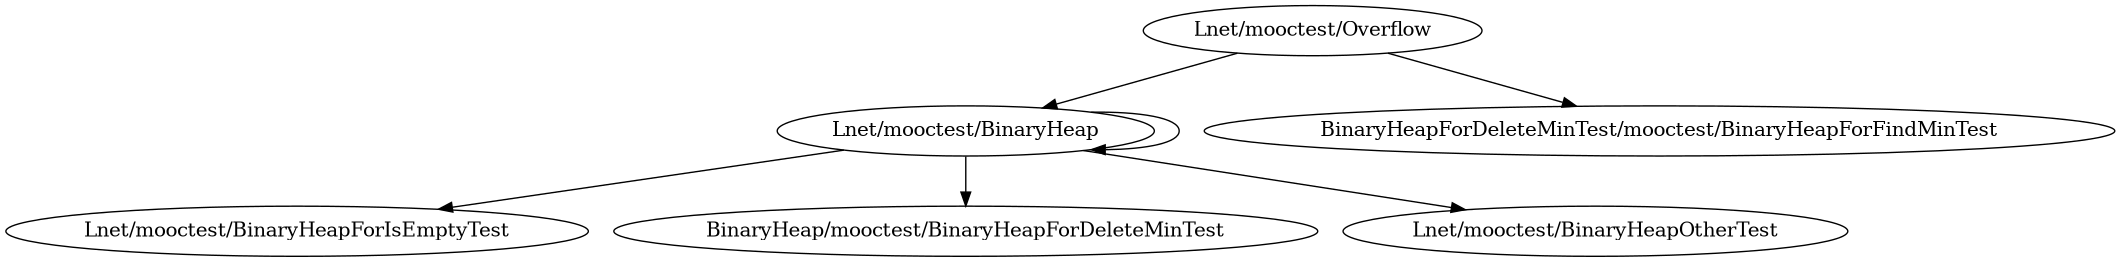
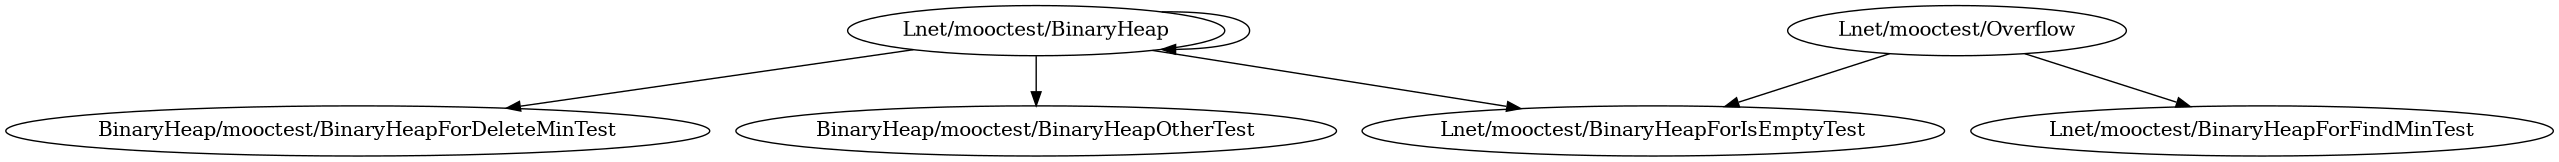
edge "Lnet/mooctest/Overflow" -> "Lnet/mooctest/BinaryHeap": now "Lnet/mooctest/Overflow" -> "Lnet/mooctest/BinaryHeapForIsEmptyTest"
node "BinaryHeapForDeleteMinTest/mooctest/BinaryHeapForFindMinTest": label "BinaryHeapForDeleteMinTest/mooctest/BinaryHeapForFindMinTest" -> "Lnet/mooctest/BinaryHeapForFindMinTest"
node "Lnet/mooctest/BinaryHeapOtherTest": label "Lnet/mooctest/BinaryHeapOtherTest" -> "BinaryHeap/mooctest/BinaryHeapOtherTest"
